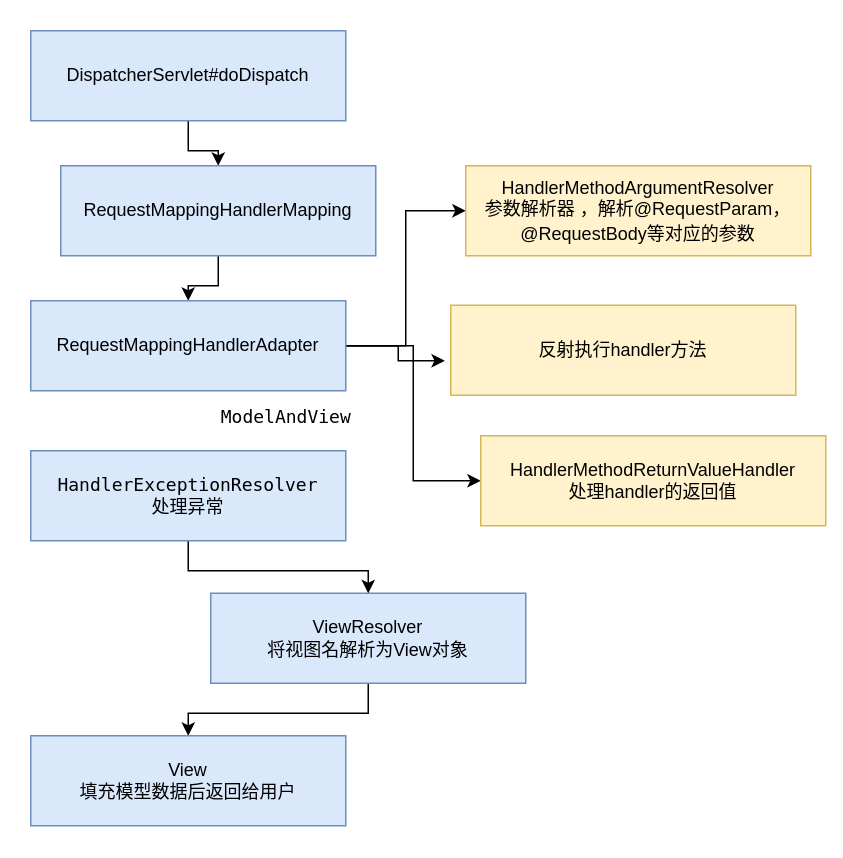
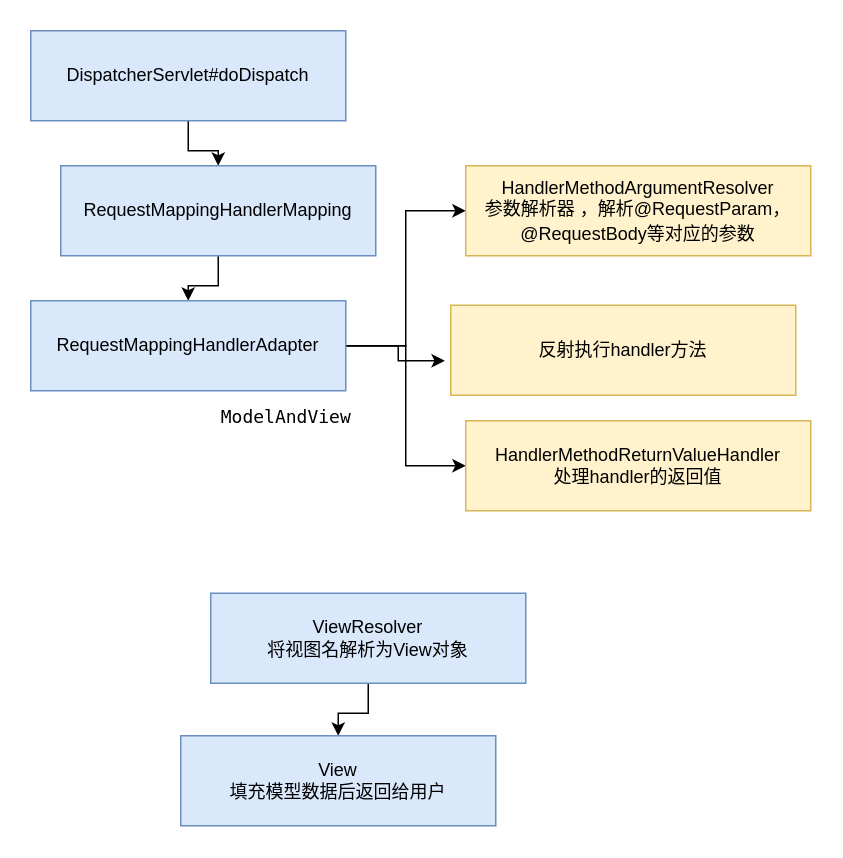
node "HandlerMethodReturnValueHandler 处理handler的返回值": moved (653, 481) -> (638, 466)
node "HandlerExceptionResolver 处理异常": removed
edge "HandlerExceptionResolver 处理异常" -> "ViewResolver 将视图名解析为View对象": removed
node "View 填充模型数据后返回给用户": moved (188, 781) -> (338, 781)
